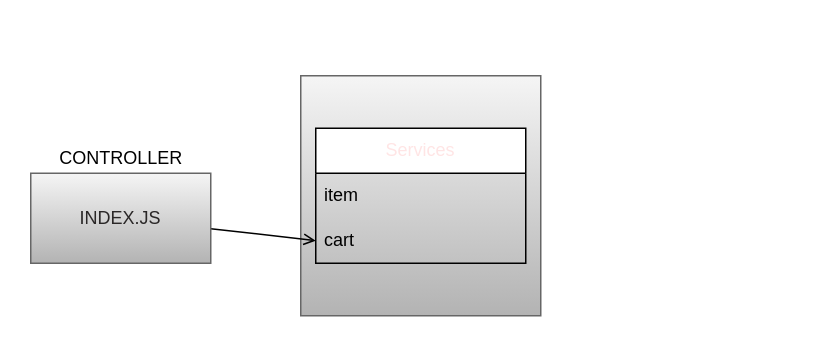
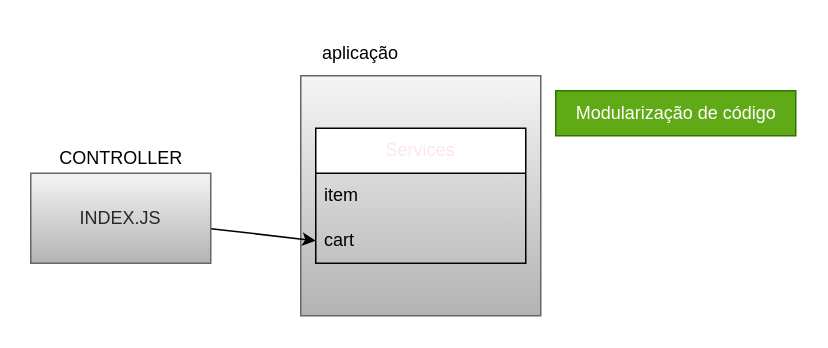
node "aplicação": added
node "Modularização de código": added
edge "INDEX.JS" -> "cart": arrowhead open -> classic
